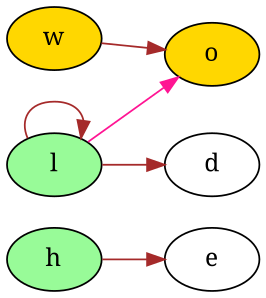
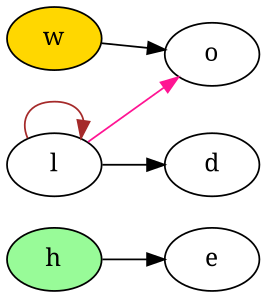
edge "w" -> "o": color brown -> black
node "o": fillcolor gold -> white
node "l": fillcolor palegreen -> white
edge "l" -> "d": color brown -> black
edge "h" -> "e": color brown -> black
